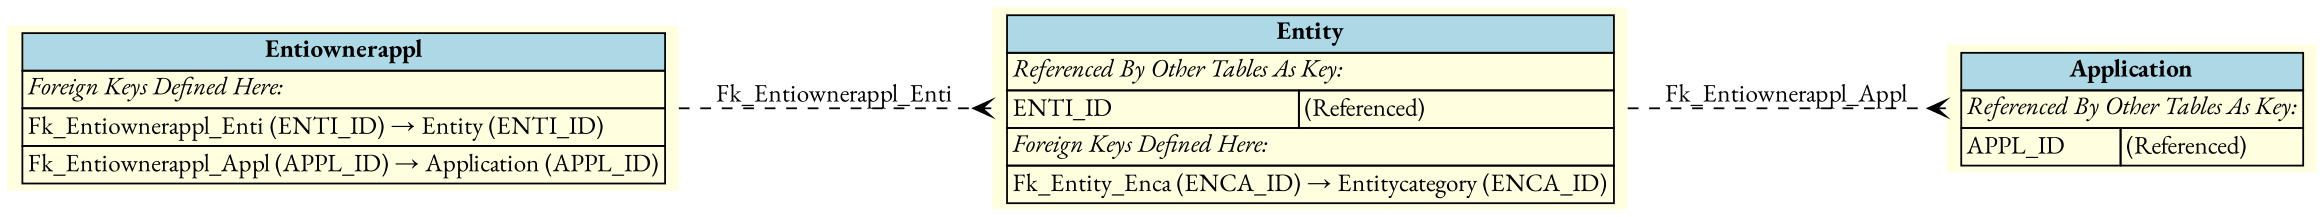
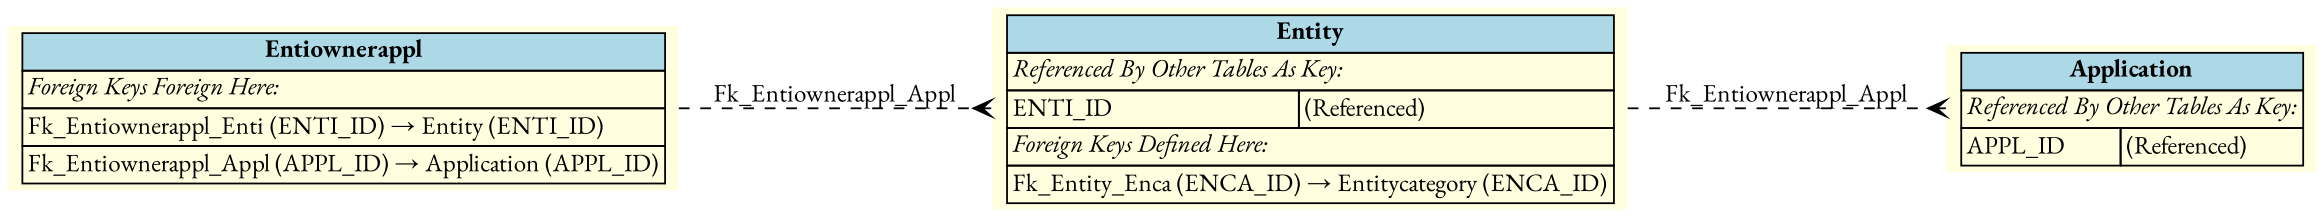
node "Entiownerappl": text "Foreign Keys Defined Here:" -> "Foreign Keys Foreign Here:"
edge "Entiownerappl" -- "Entity": label " Fk_Entiownerappl_Enti " -> " Fk_Entiownerappl_Appl "
